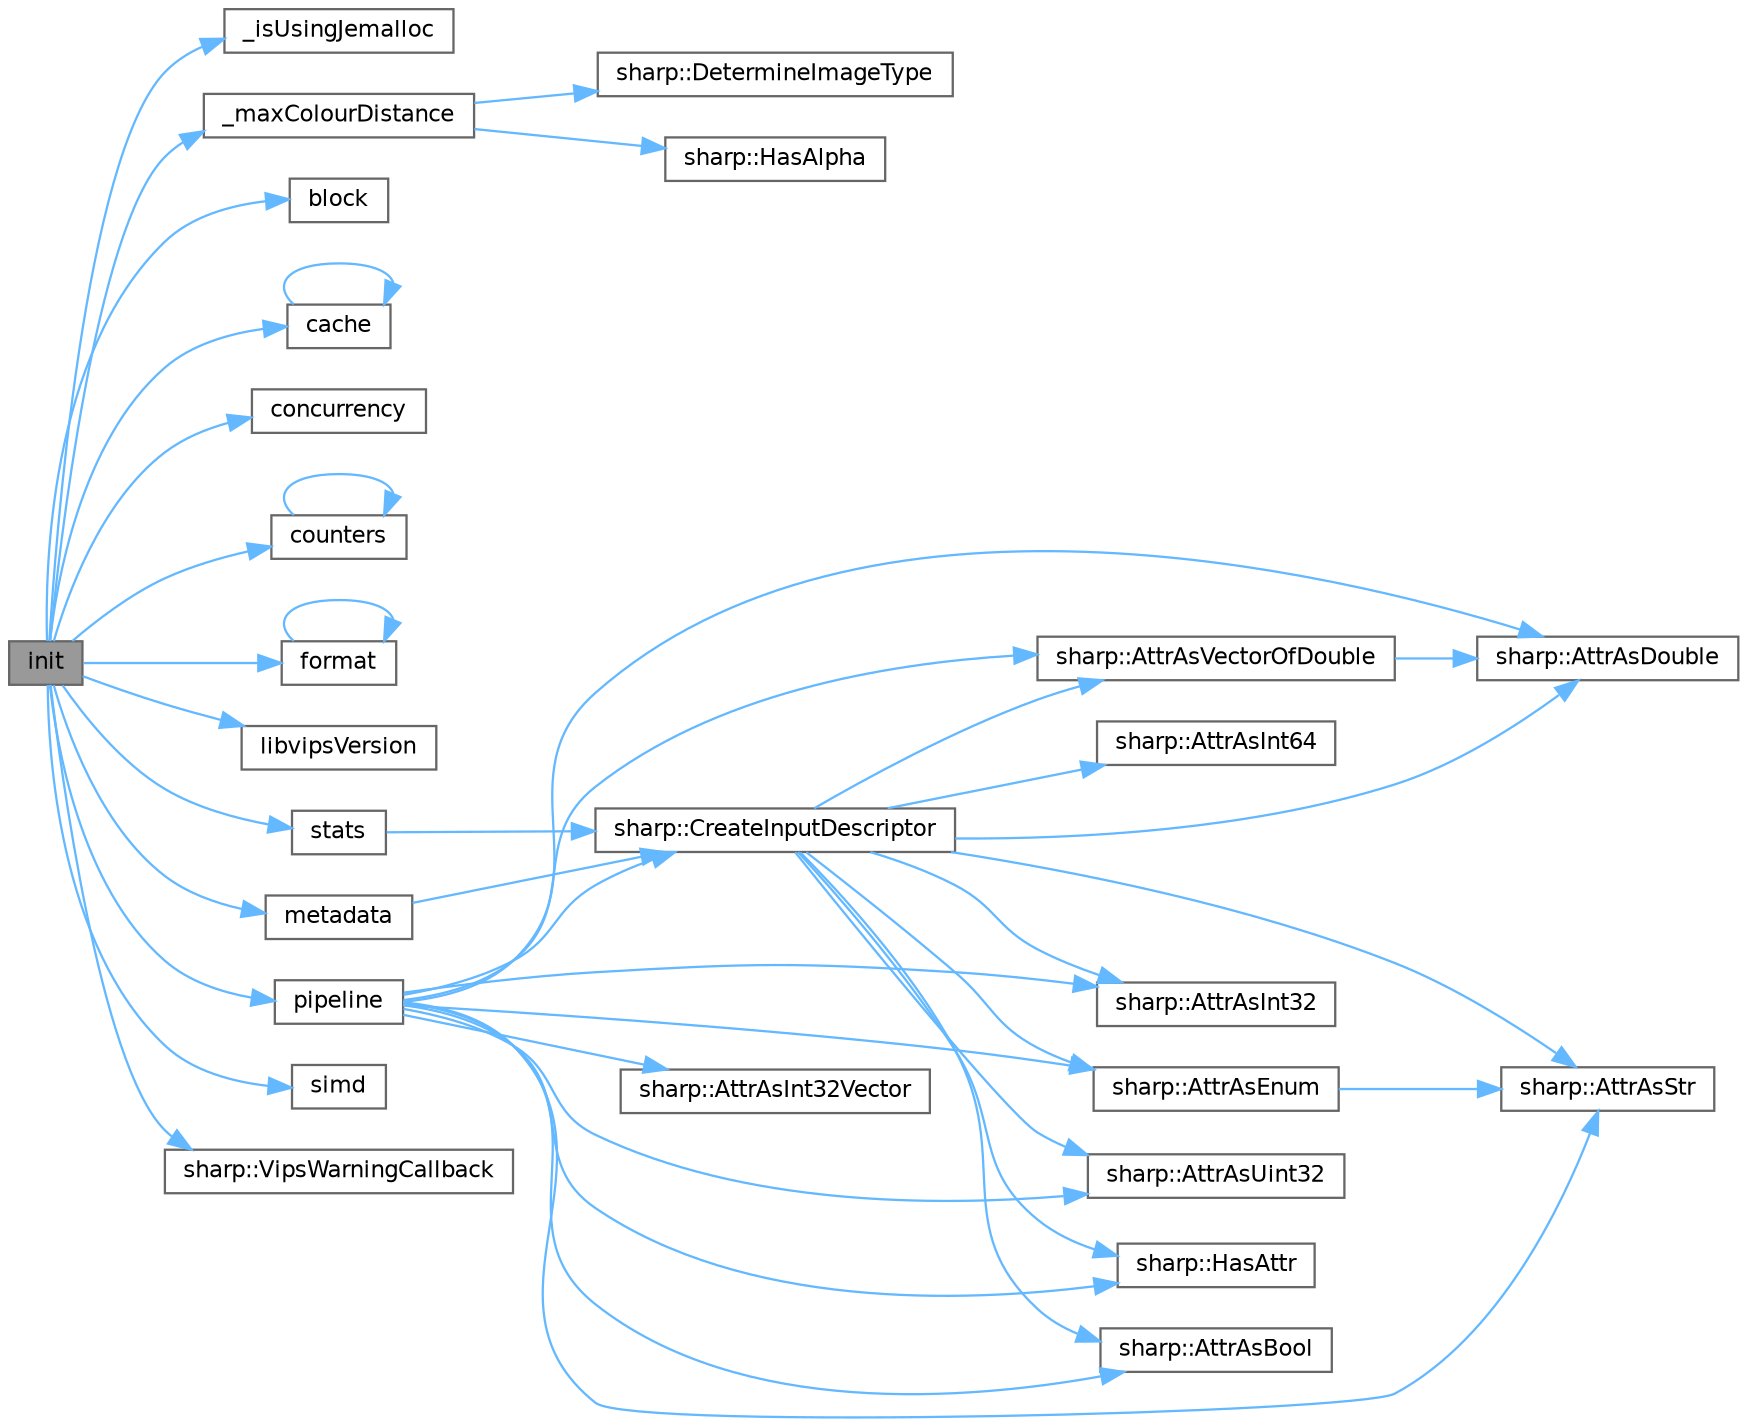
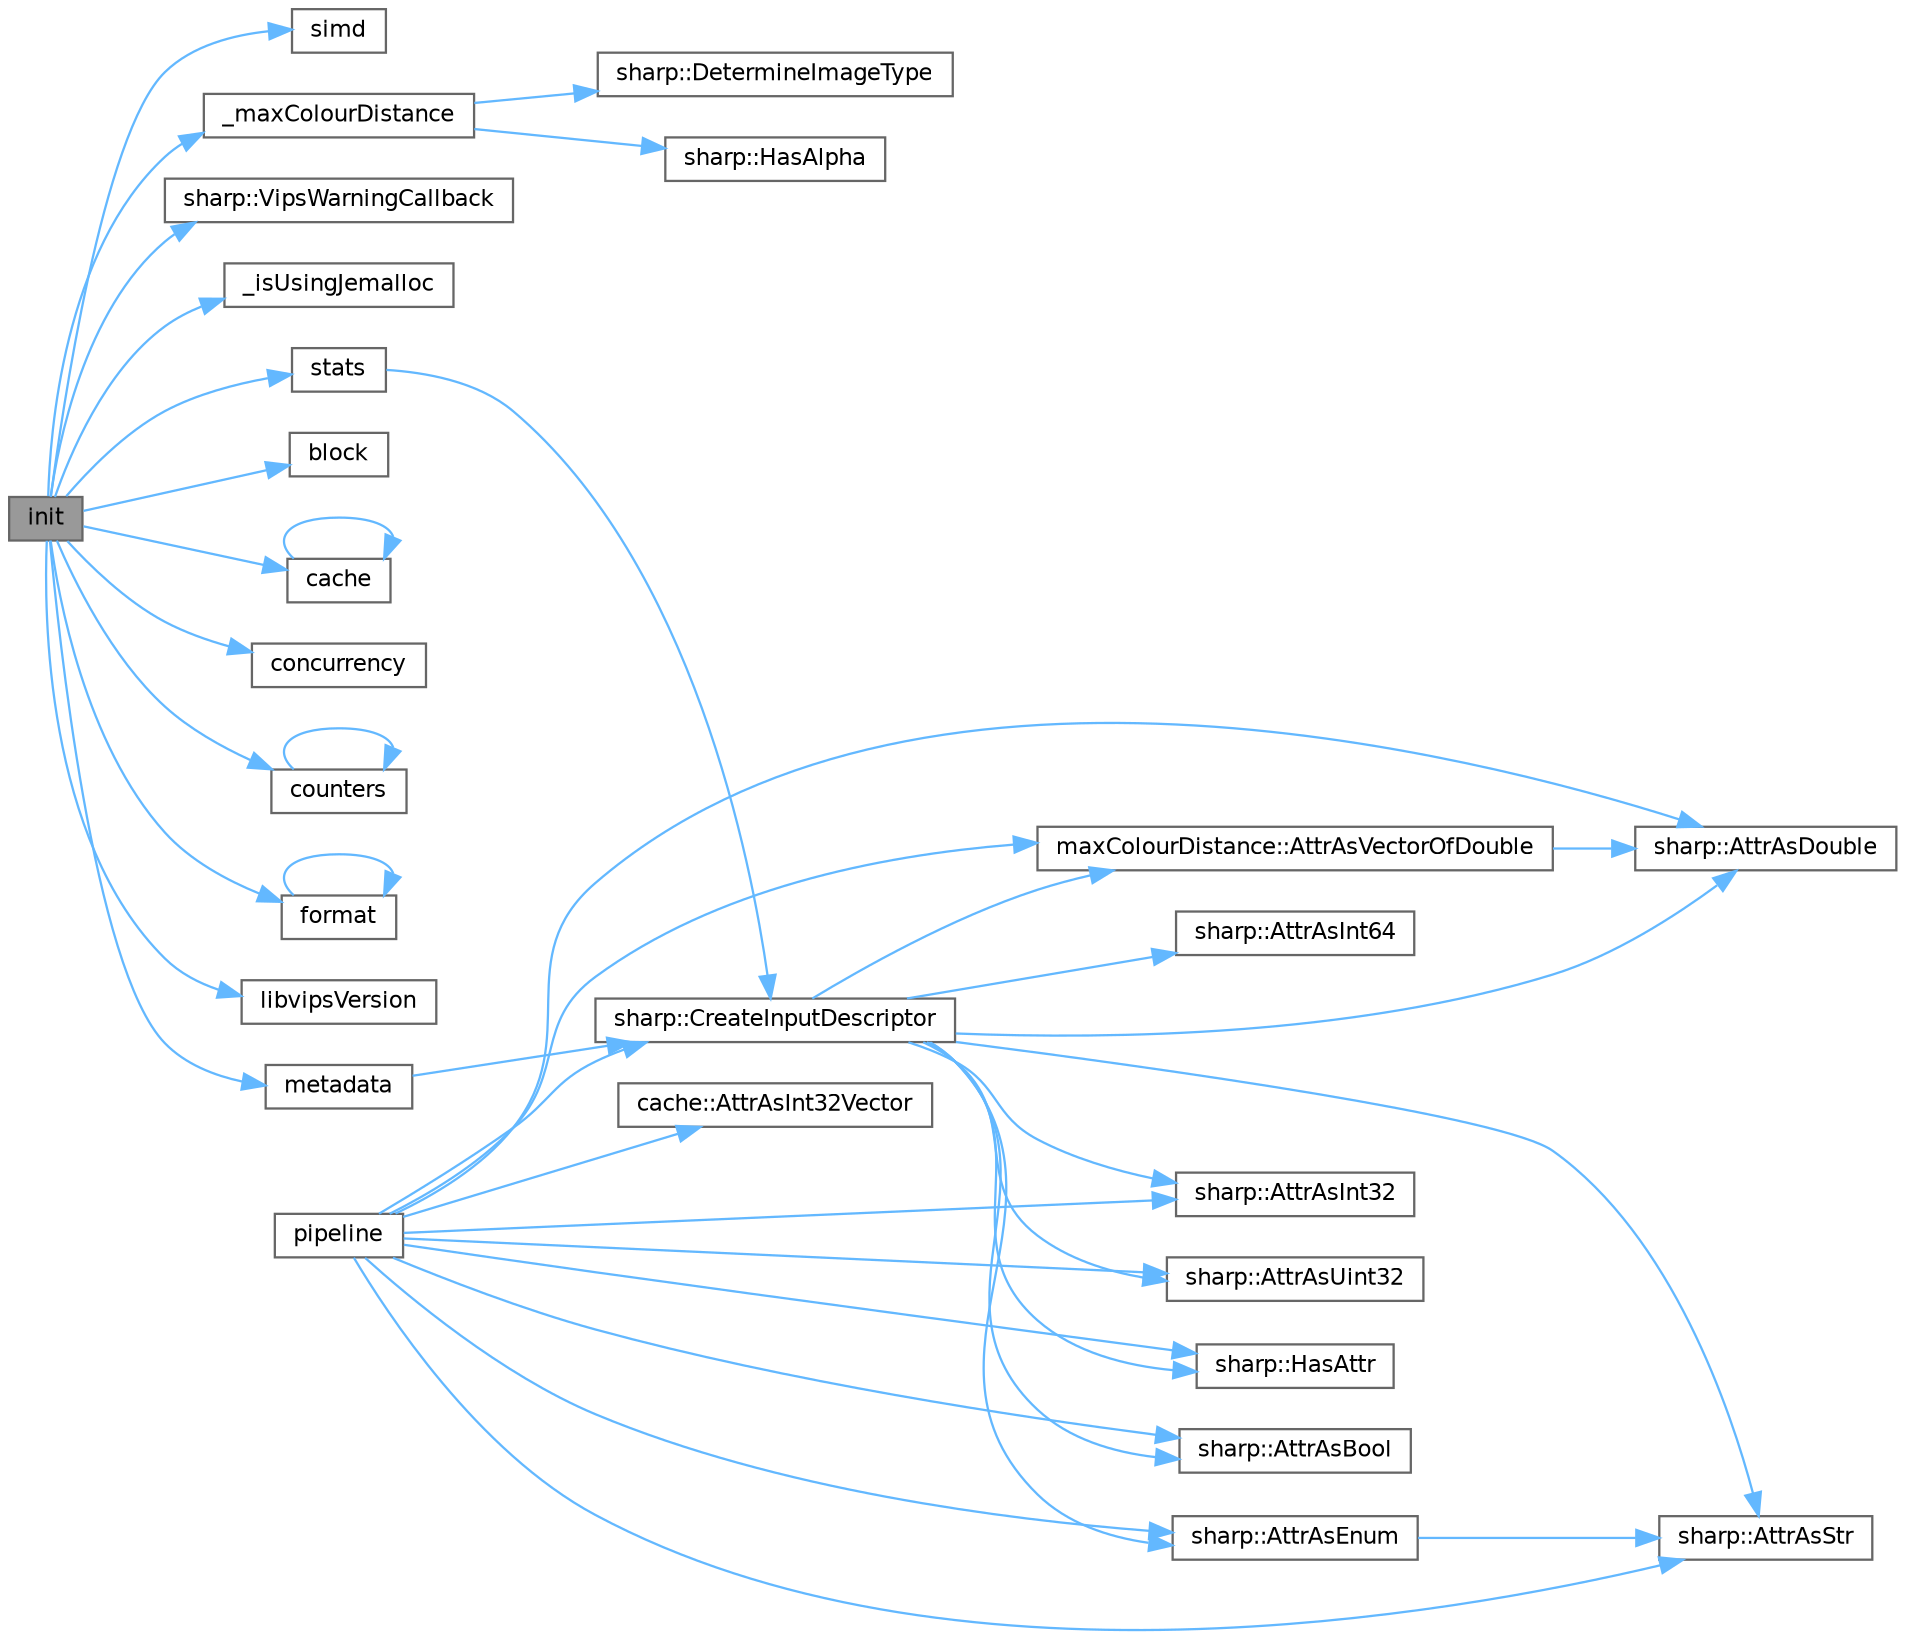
node "sharp::AttrAsVectorOfDouble": label "sharp::AttrAsVectorOfDouble" -> "maxColourDistance::AttrAsVectorOfDouble"
edge "init" -> "pipeline": removed
node "sharp::AttrAsInt32Vector": label "sharp::AttrAsInt32Vector" -> "cache::AttrAsInt32Vector"
